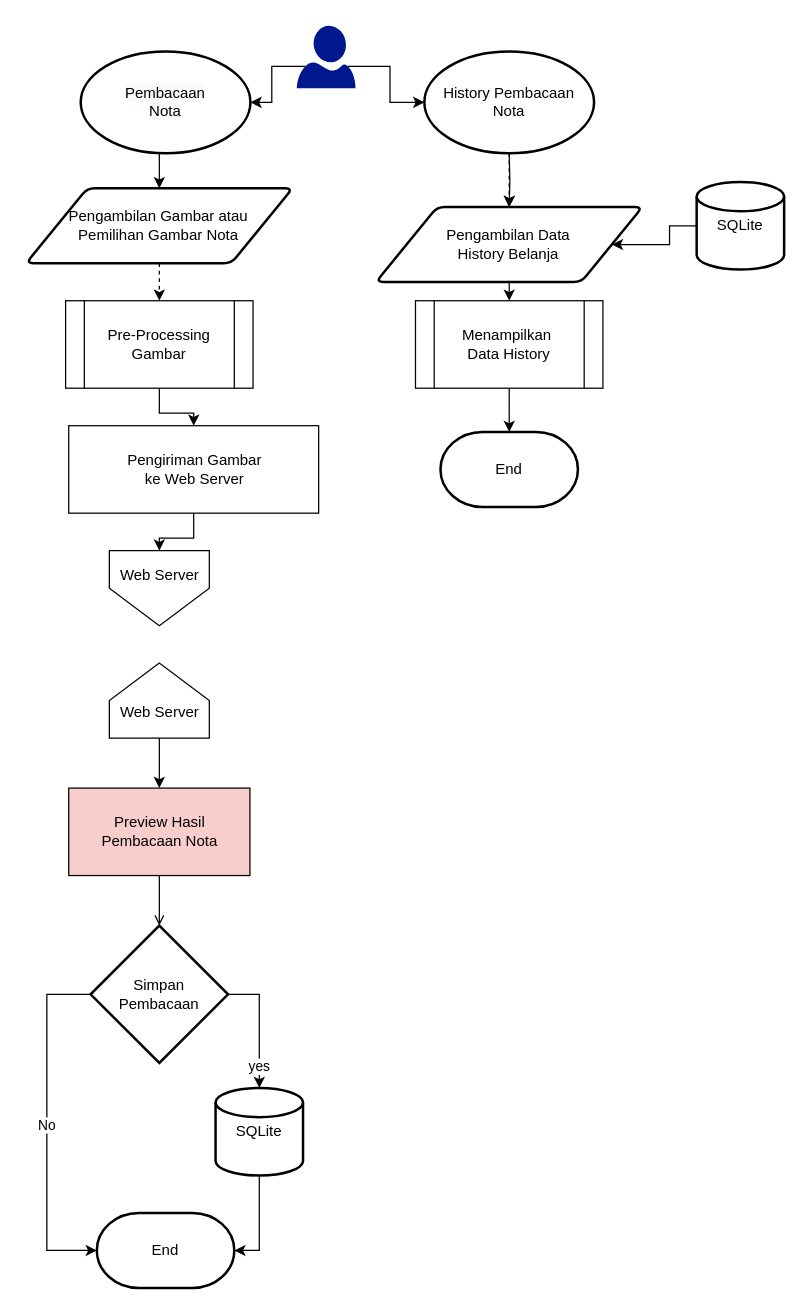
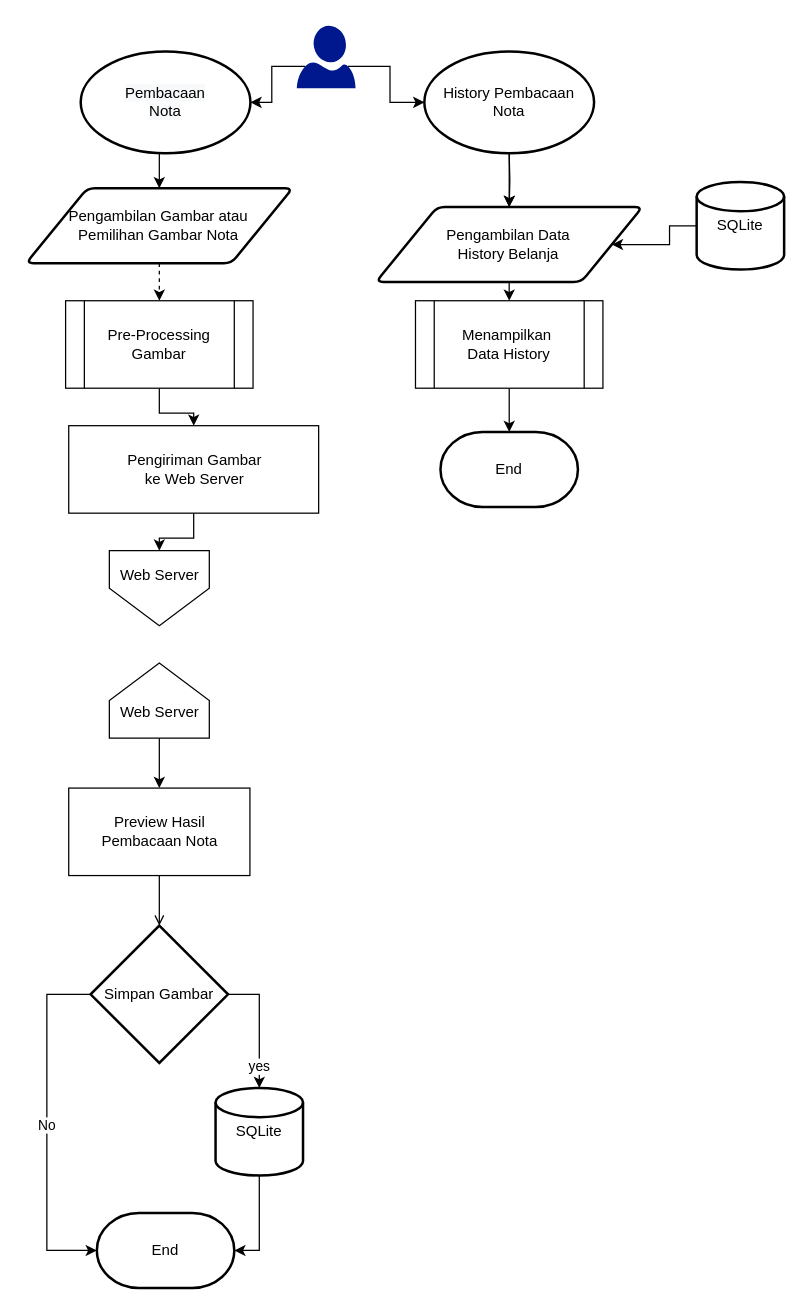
edge "History PembacaanNota" -> "Pengambilan Data History Belanja": style dashed -> solid
node "Preview Hasil Pembacaan Nota": fillcolor #f8cecc -> #ffffff
node "Simpan Pembacaan": label "Simpan Pembacaan" -> "Simpan Gambar"
